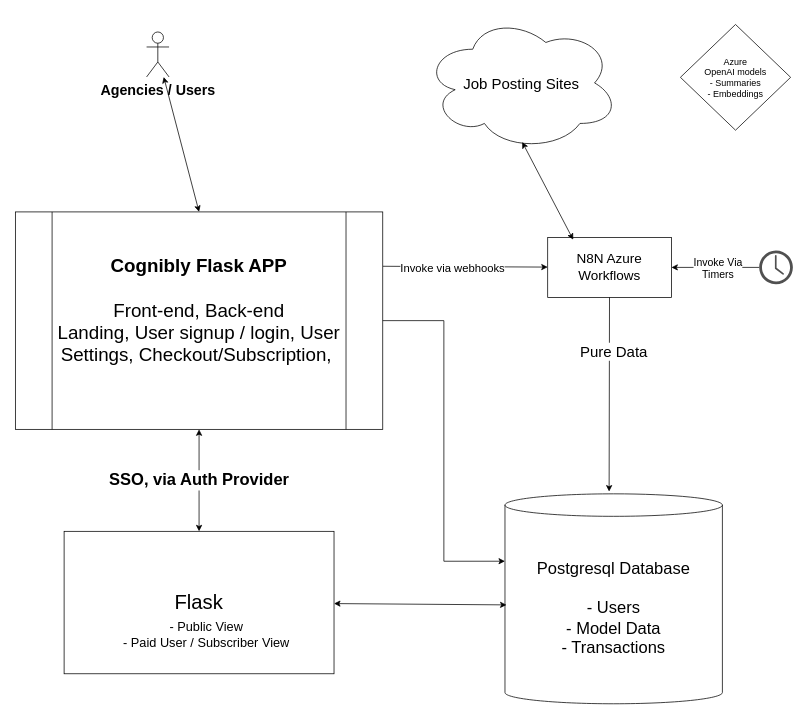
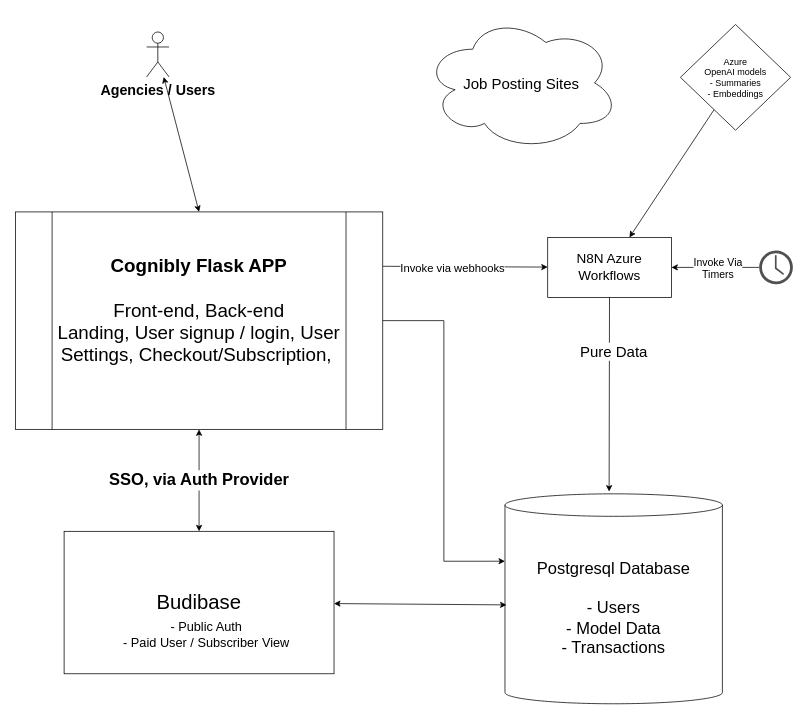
edge "Azure OpenAI models - Summaries - Embeddings" -> "N8N Azure Workflows": added
edge "Job Posting Sites" -- "N8N Azure Workflows": removed
node "Flask": label "Flask" -> "Budibase"
node "- Public View - Paid User / Subscriber View": label "- Public View - Paid User / Subscriber View" -> "- Public Auth - Paid User / Subscriber View"
